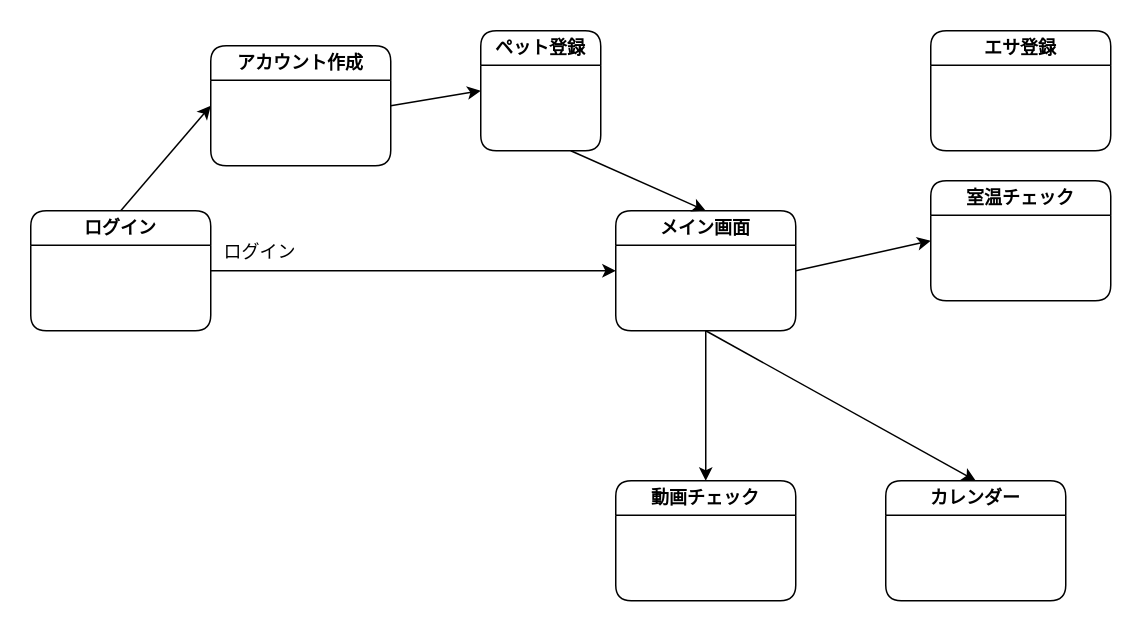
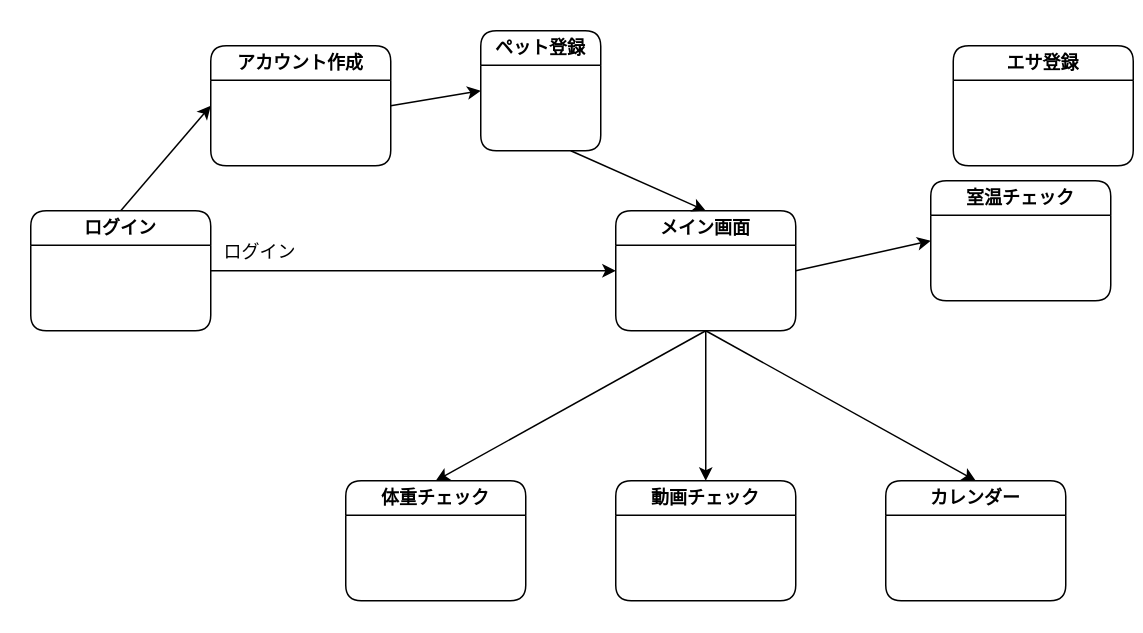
node "エサ登録": moved (1021, 91) -> (1043, 106)
edge "メイン画面" -> "体重チェック": added
node "体重チェック": added
